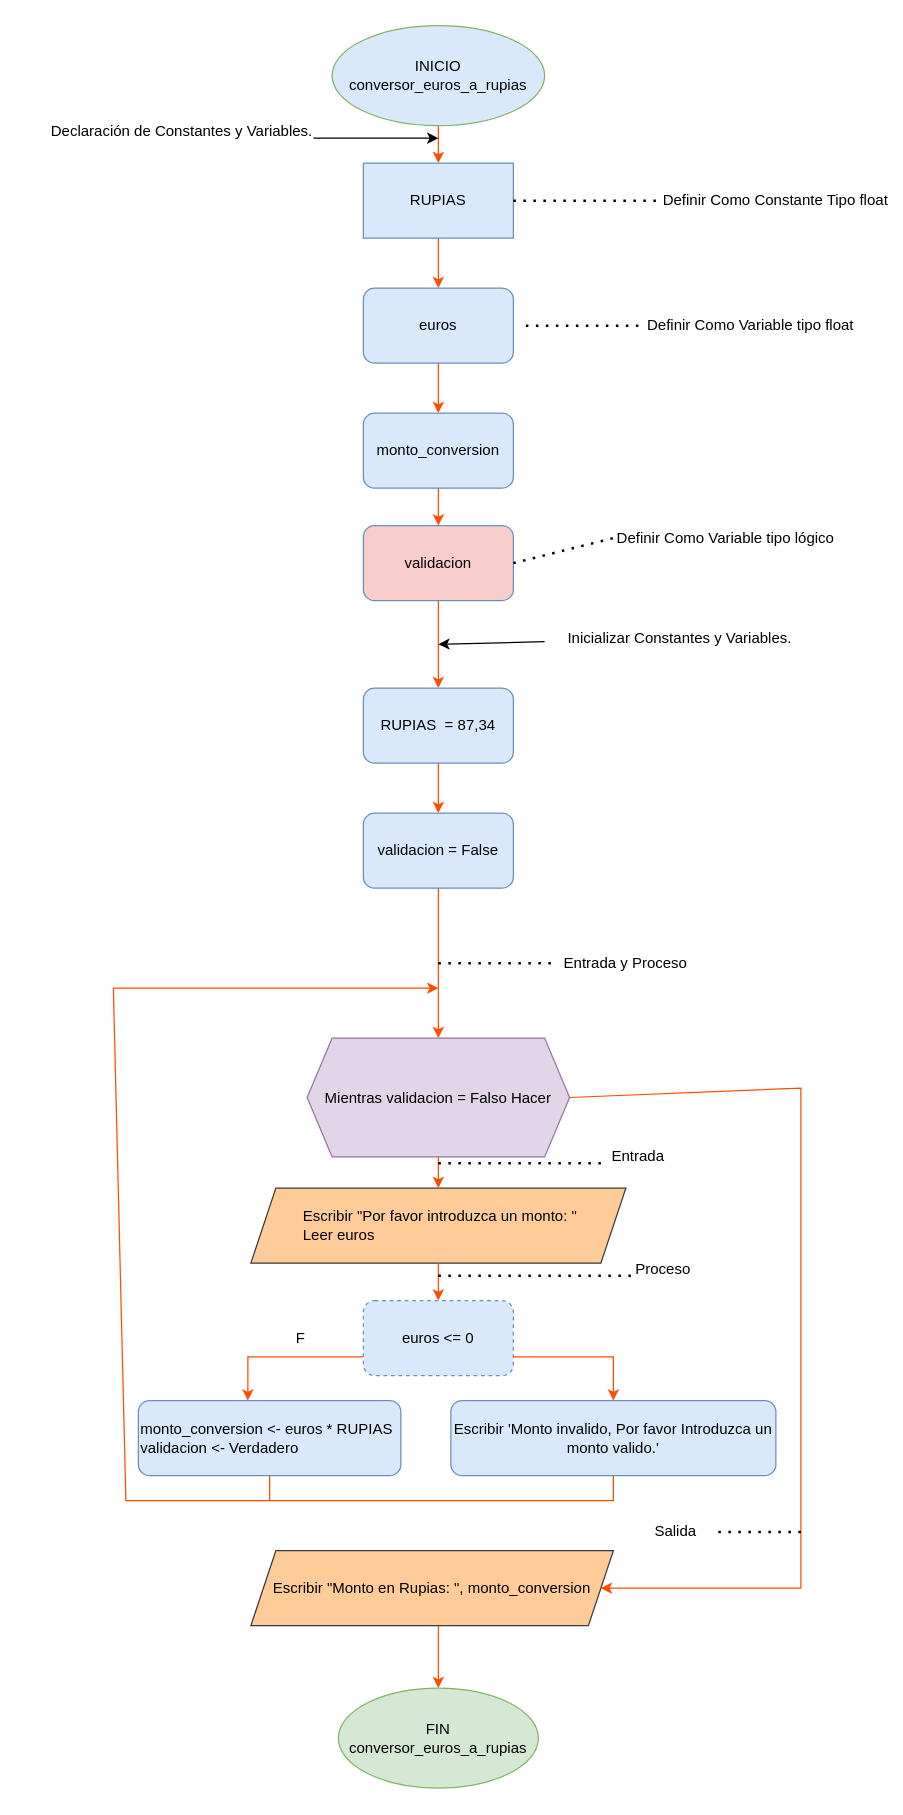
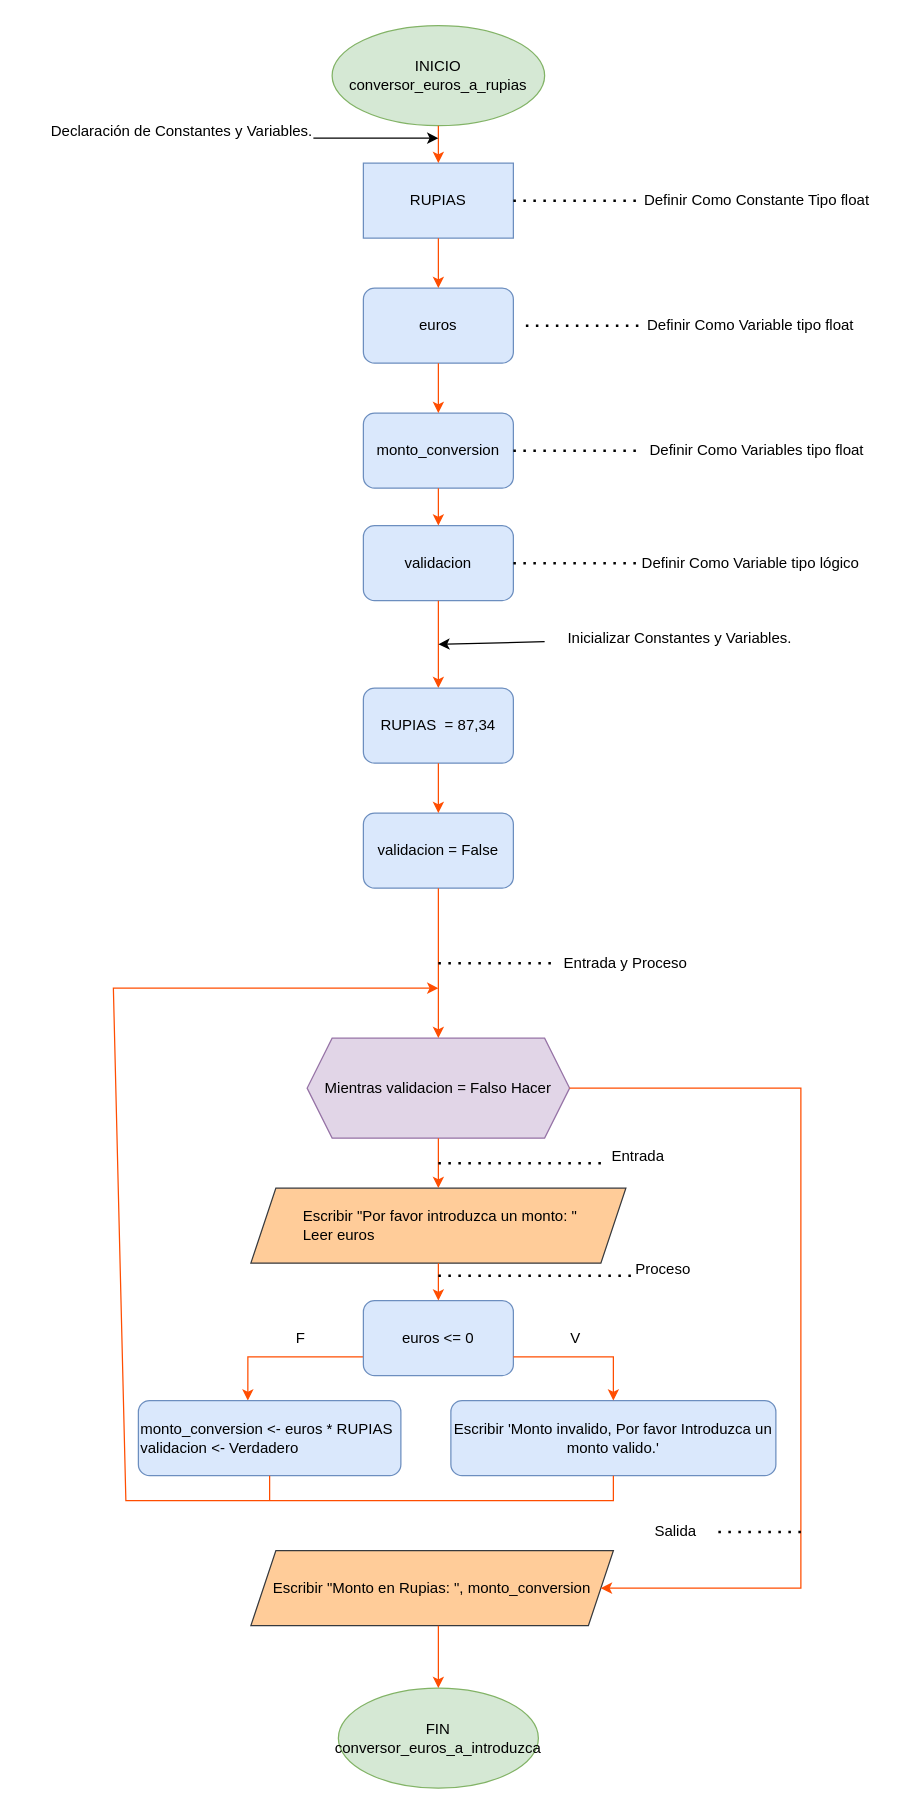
node "INICIO conversor_euros_a_rupias": fillcolor #dae8fc -> #d5e8d4
node "Definir Como Constante Tipo float": moved (776, 201) -> (757, 201)
edge "monto_conversion" -- "Definir Como Variables tipo float": added
node "Definir Como Variables tipo float": added
node "Definir Como Variable tipo lógico": moved (726, 538) -> (751, 563)
node "validacion": fillcolor #f8cecc -> #dae8fc
node "Mientras validacion = Falso Hacer": size 263x119 -> 263x100
node "euros <= 0": style dashed -> solid
node "V": added
node "FIN conversor_euros_a_rupias": label "FIN conversor_euros_a_rupias" -> "FIN conversor_euros_a_introduzca"
